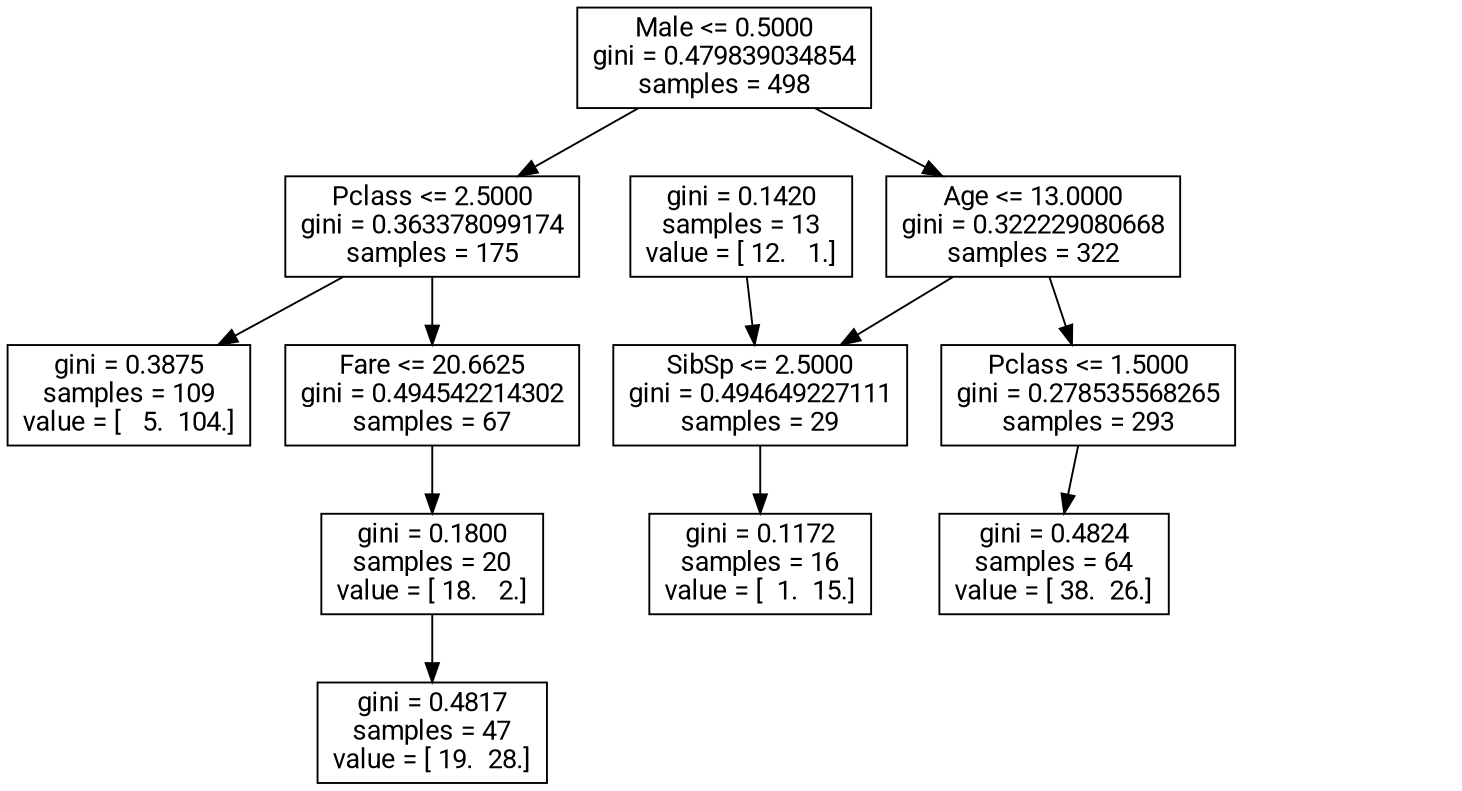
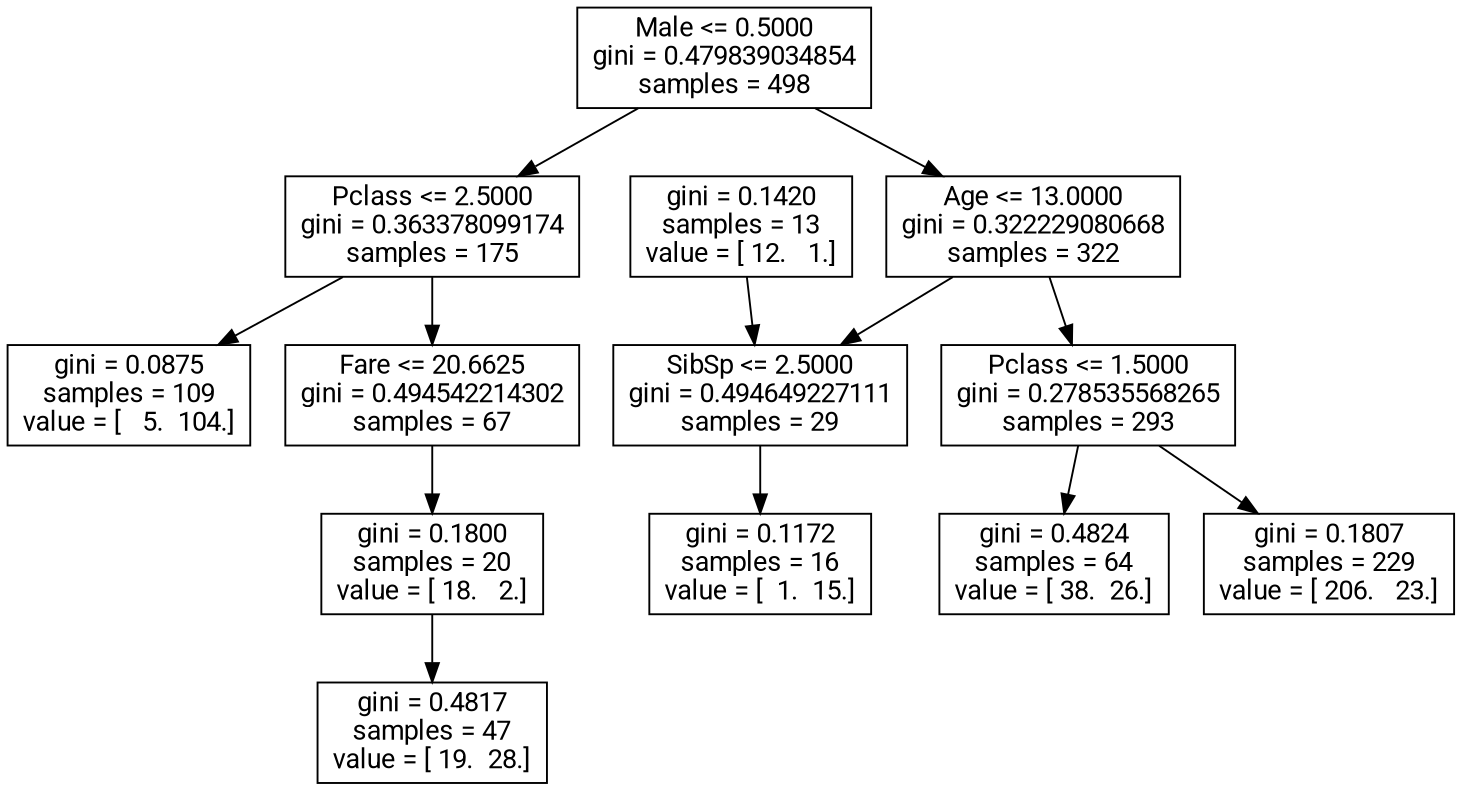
node "gini = 0.3875 samples = 109 value = [   5.  104.]": label "gini = 0.3875 samples = 109 value = [   5.  104.]" -> "gini = 0.0875 samples = 109 value = [   5.  104.]"
node "gini = 0.1807 samples = 229 value = [ 206.   23.]": added
